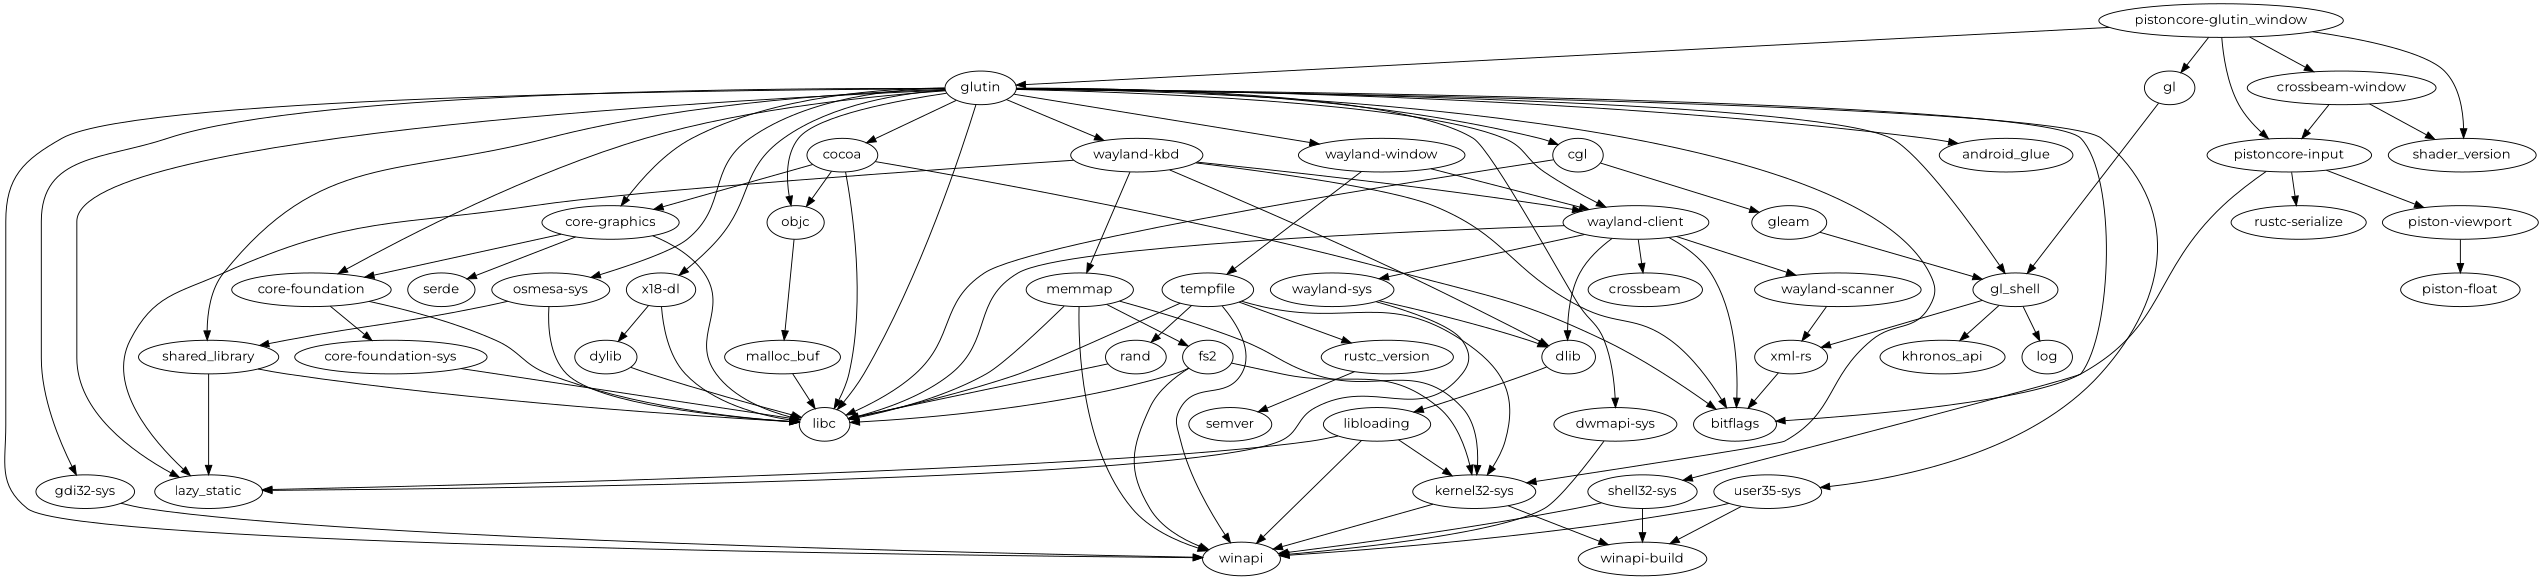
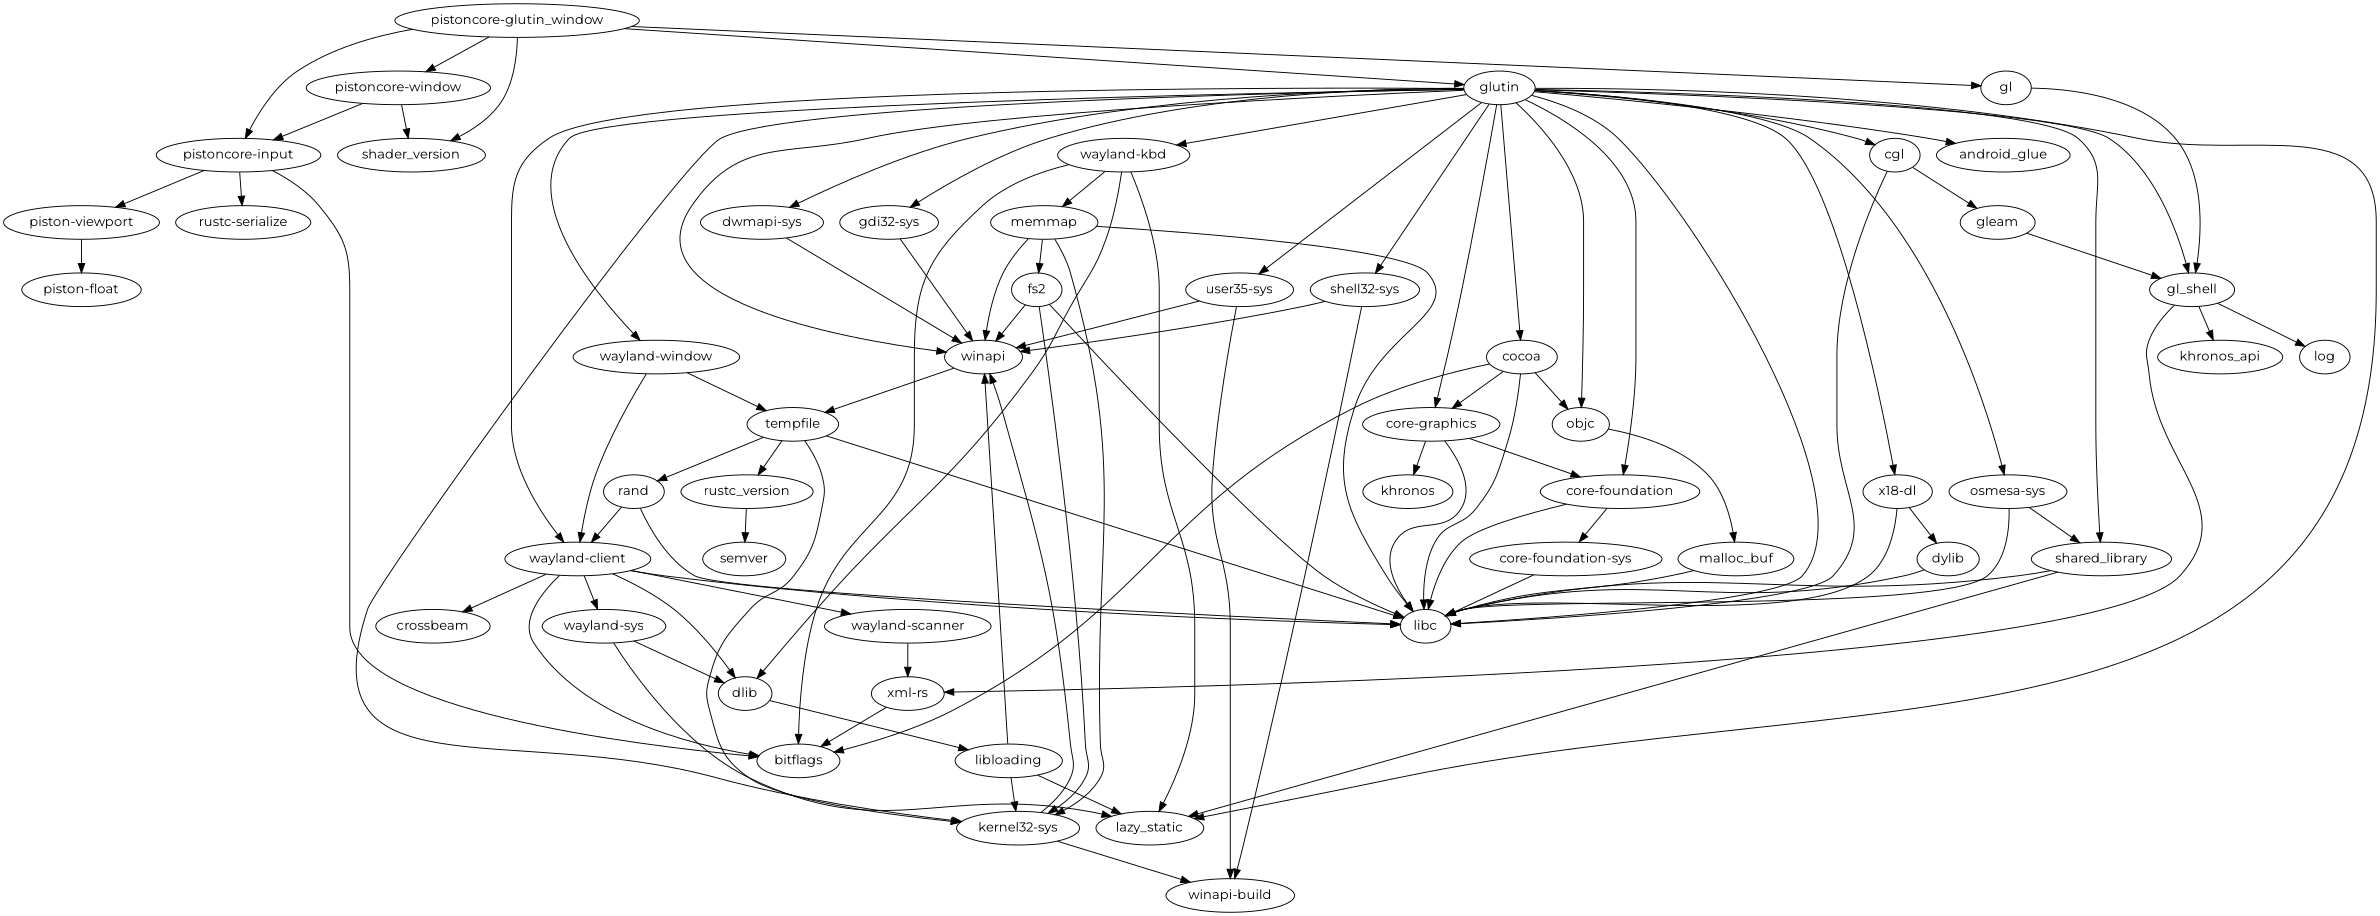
node "crossbeam-window": label "crossbeam-window" -> "pistoncore-window"
edge "wayland-kbd" -> "wayland-client": now "rand" -> "wayland-client"
node "serde": label "serde" -> "khronos"
edge "tempfile" -> "winapi": reversed
